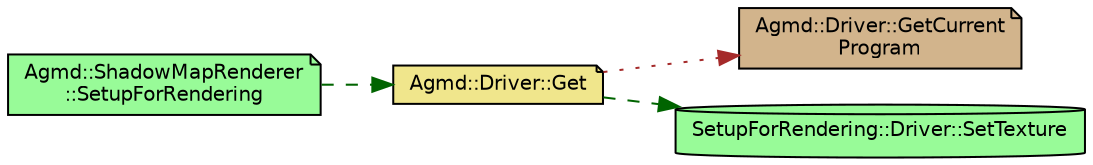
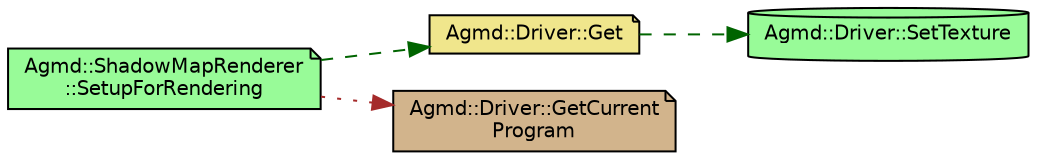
edge "Agmd::Driver::Get" -> "Agmd::Driver::GetCurrent Program": now "Agmd::ShadowMapRenderer ::SetupForRendering" -> "Agmd::Driver::GetCurrent Program"
node "SetupForRendering::Driver::SetTexture": label "SetupForRendering::Driver::SetTexture" -> "Agmd::Driver::SetTexture"
